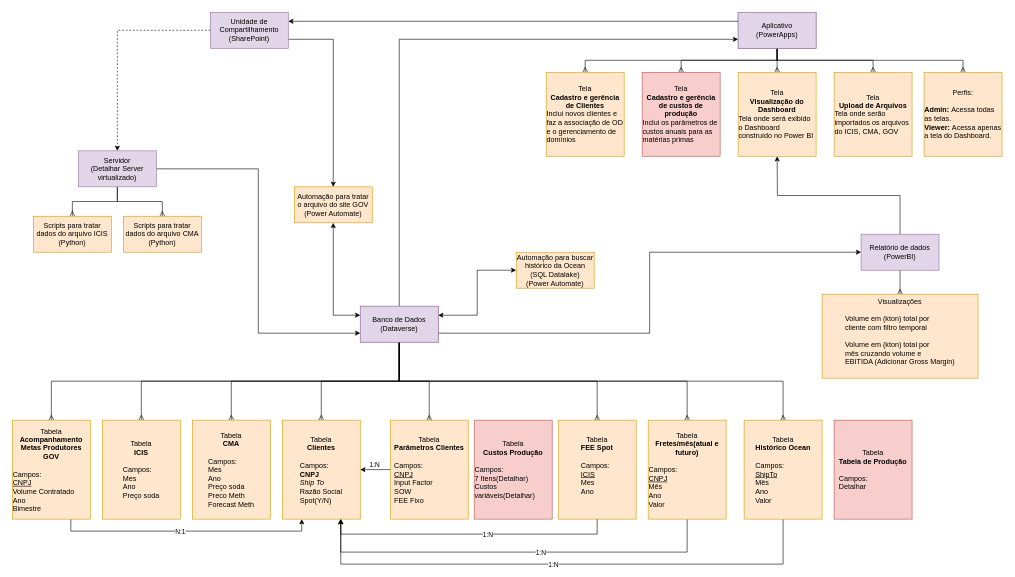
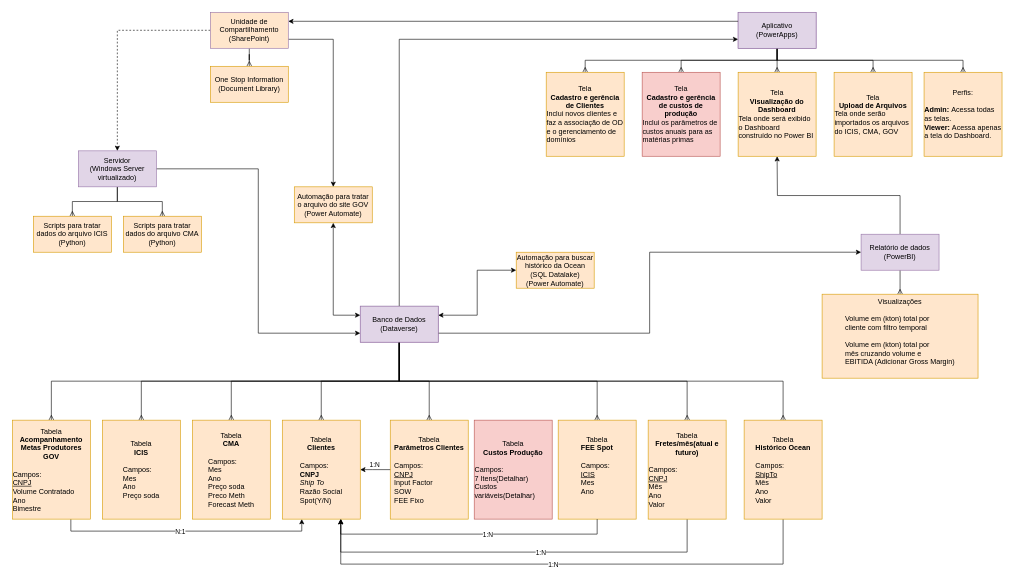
node "Unidade de Compartilhamento (SharePoint)": fillcolor #e1d5e7 -> #ffe6cc
edge "Unidade de Compartilhamento (SharePoint)" -> "One Stop Information (Document Library)": added
node "One Stop Information (Document Library)": added
node "Servidor (Detalhar Server virtualizado)": label "Servidor (Detalhar Server virtualizado)" -> "Servidor (Windows Server virtualizado)"
node "Tabela Tabela de Produção Campos: Detalhar": removed
